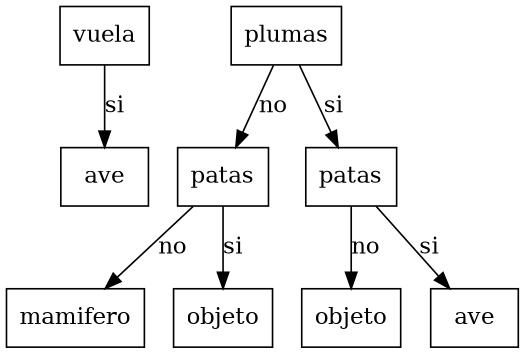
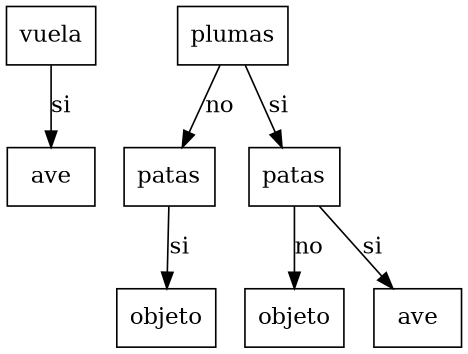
node "mamifero": removed
